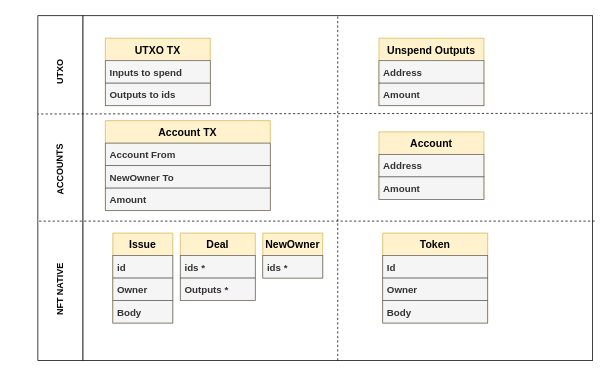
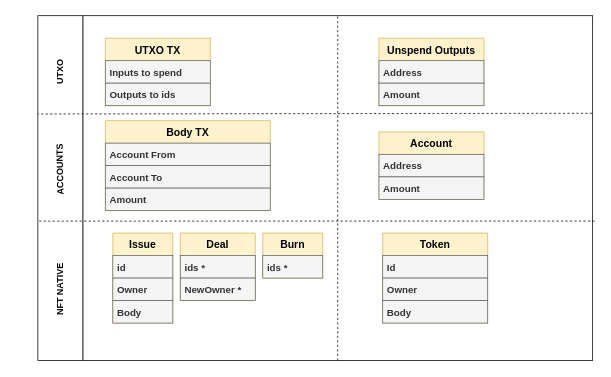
node "Account TX": label "Account TX" -> "Body TX"
node "NewOwner To": label "NewOwner To" -> "Account To"
node "NewOwner": label "NewOwner" -> "Burn"
node "Outputs *": label "Outputs *" -> "NewOwner *"
